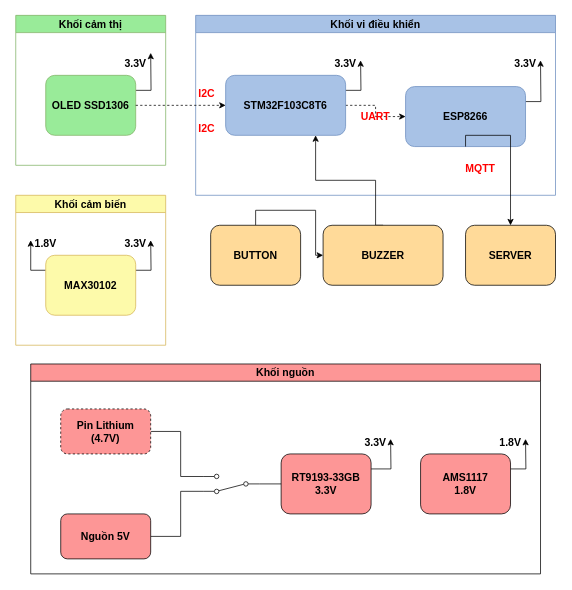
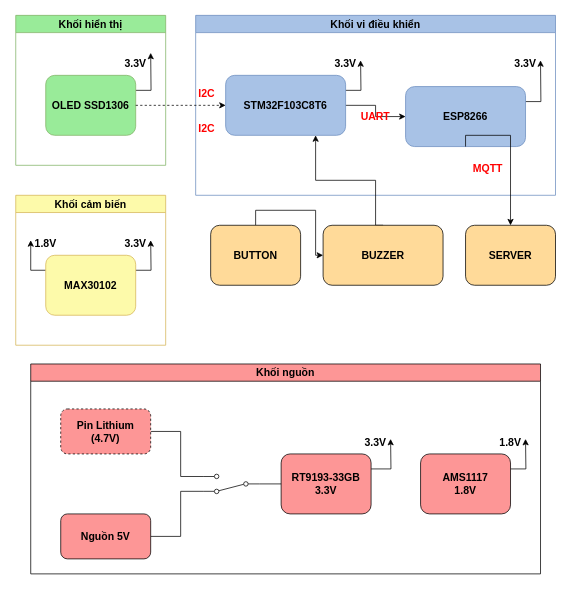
node "Khối cảm thị": label "Khối cảm thị" -> "Khối hiển thị"
edge "STM32F103C8T6" -> "ESP8266": style dashed -> solid
node "MQTT": moved (480, 169) -> (488, 169)
